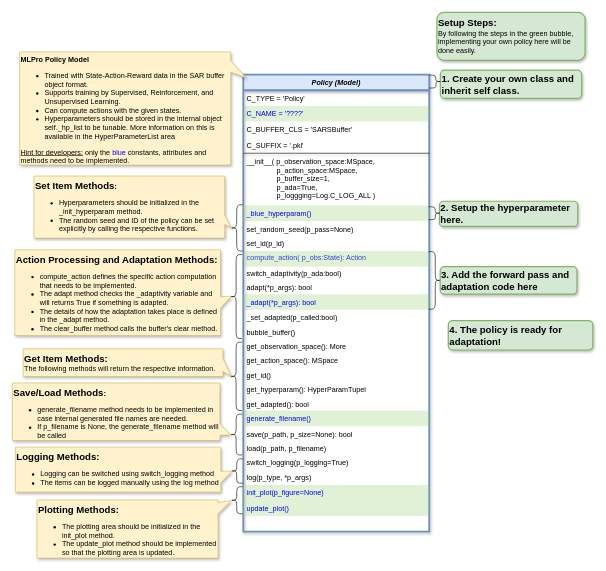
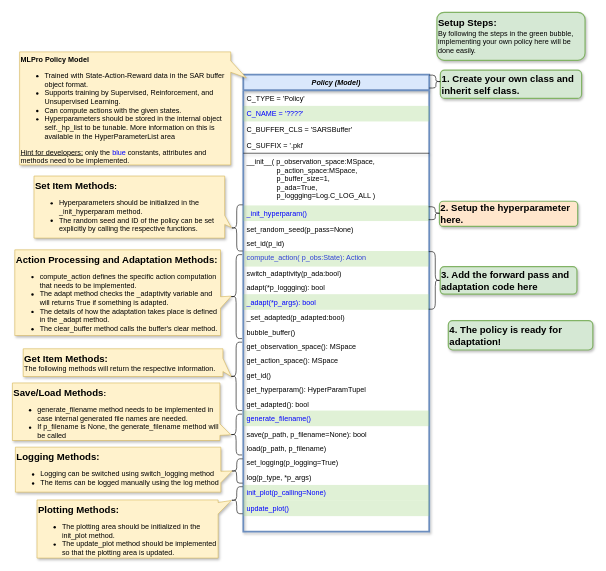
node "_blue_hyperparam()": label "_blue_hyperparam()" -> "_init_hyperparam()"
node "2. Setup the hyperparameter here.": fillcolor #d5e8d4 -> #ffe6cc
node "adapt(*p_args): bool": label "adapt(*p_args): bool" -> "adapt(*p_loggging): bool"
node "_set_adapted(p_called:bool)": label "_set_adapted(p_called:bool)" -> "_set_adapted(p_adapted:bool)"
node "get_observation_space(): More": label "get_observation_space(): More" -> "get_observation_space(): MSpace"
node "save(p_path, p_size=None): bool": label "save(p_path, p_size=None): bool" -> "save(p_path, p_filename=None): bool"
node "switch_logging(p_logging=True)": label "switch_logging(p_logging=True)" -> "set_logging(p_logging=True)"
node "init_plot(p_figure=None)": label "init_plot(p_figure=None)" -> "init_plot(p_calling=None)"
